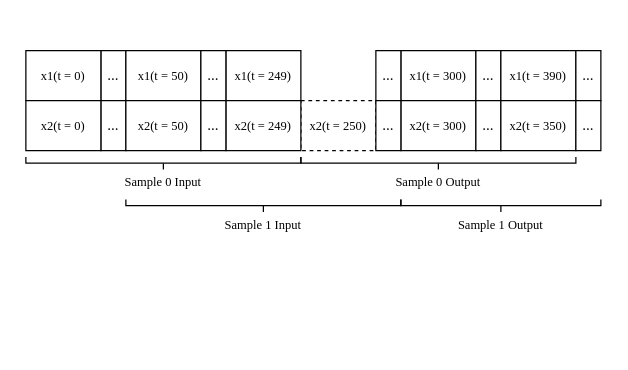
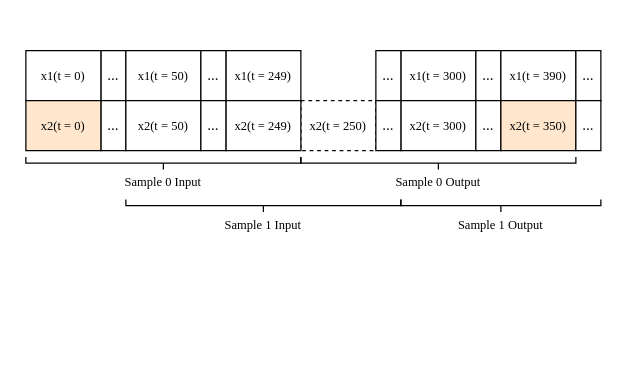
node "x2(t = 0)": fillcolor #ffffff -> #ffe6cc
node "x2(t = 350)": fillcolor #ffffff -> #ffe6cc
